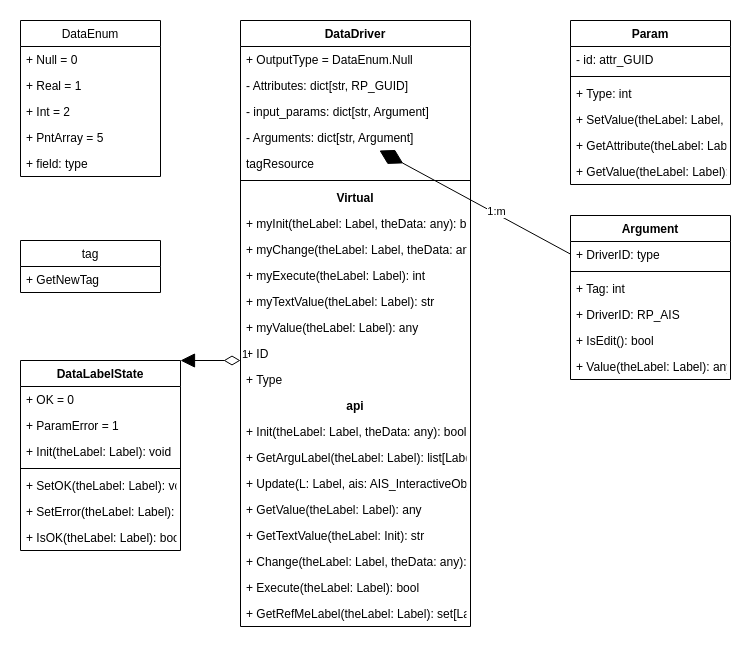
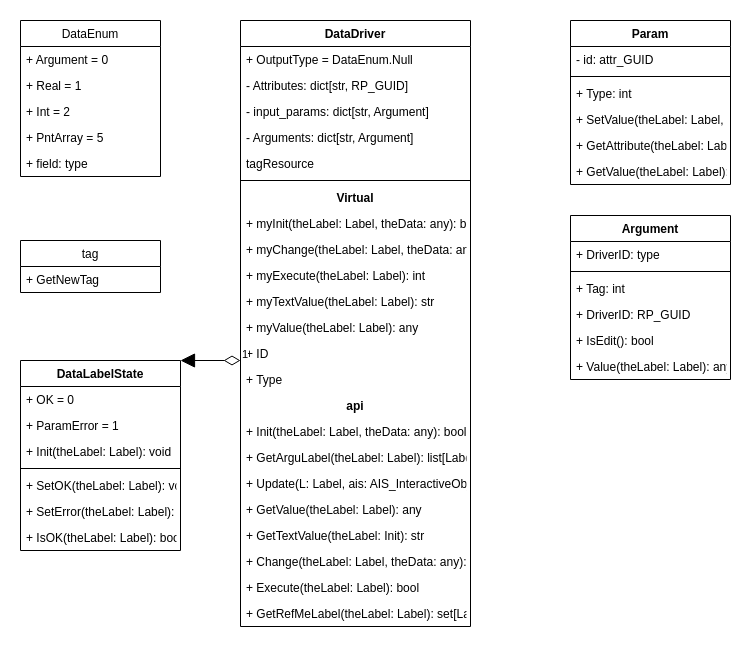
node "+ Null = 0": label "+ Null = 0" -> "+ Argument = 0"
edge "Argument" -> "- Arguments: dict[str, Argument]": removed, label "1:m"
node "+ DriverID: RP_AIS": label "+ DriverID: RP_AIS" -> "+ DriverID: RP_GUID"
